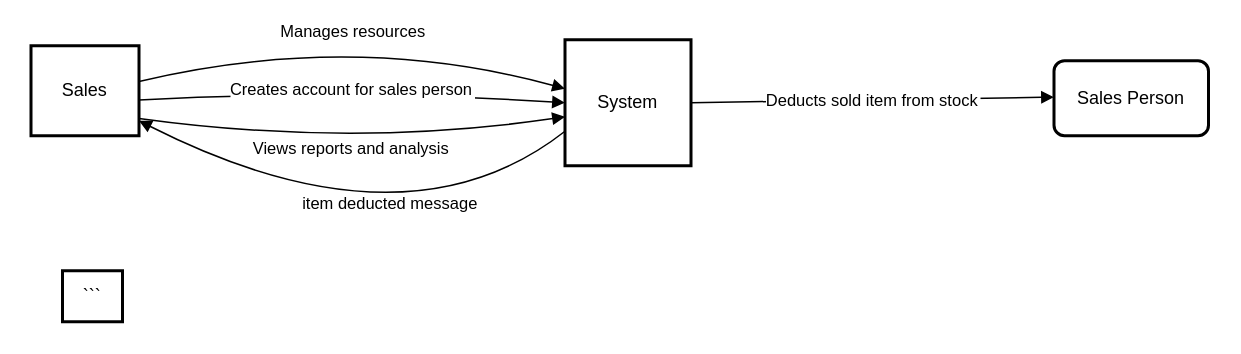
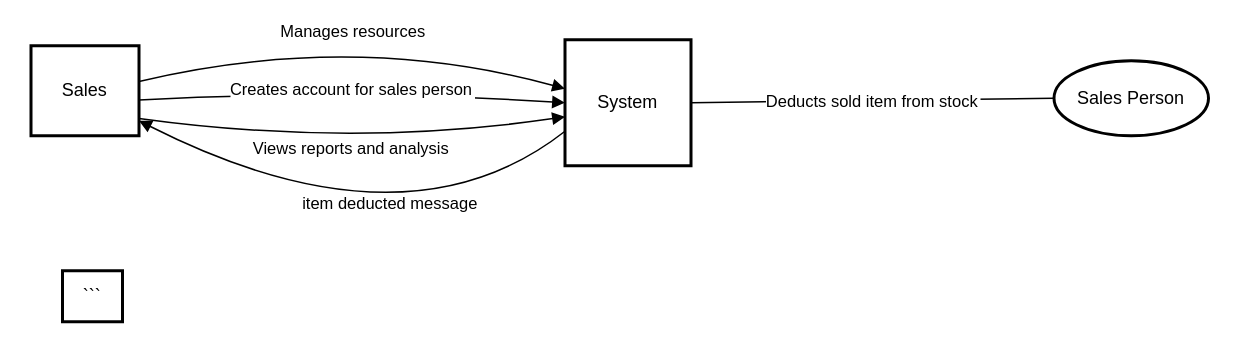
node "Sales Person": shape rounded rectangle -> ellipse
edge "System" -> "Sales Person": arrowhead block -> none
